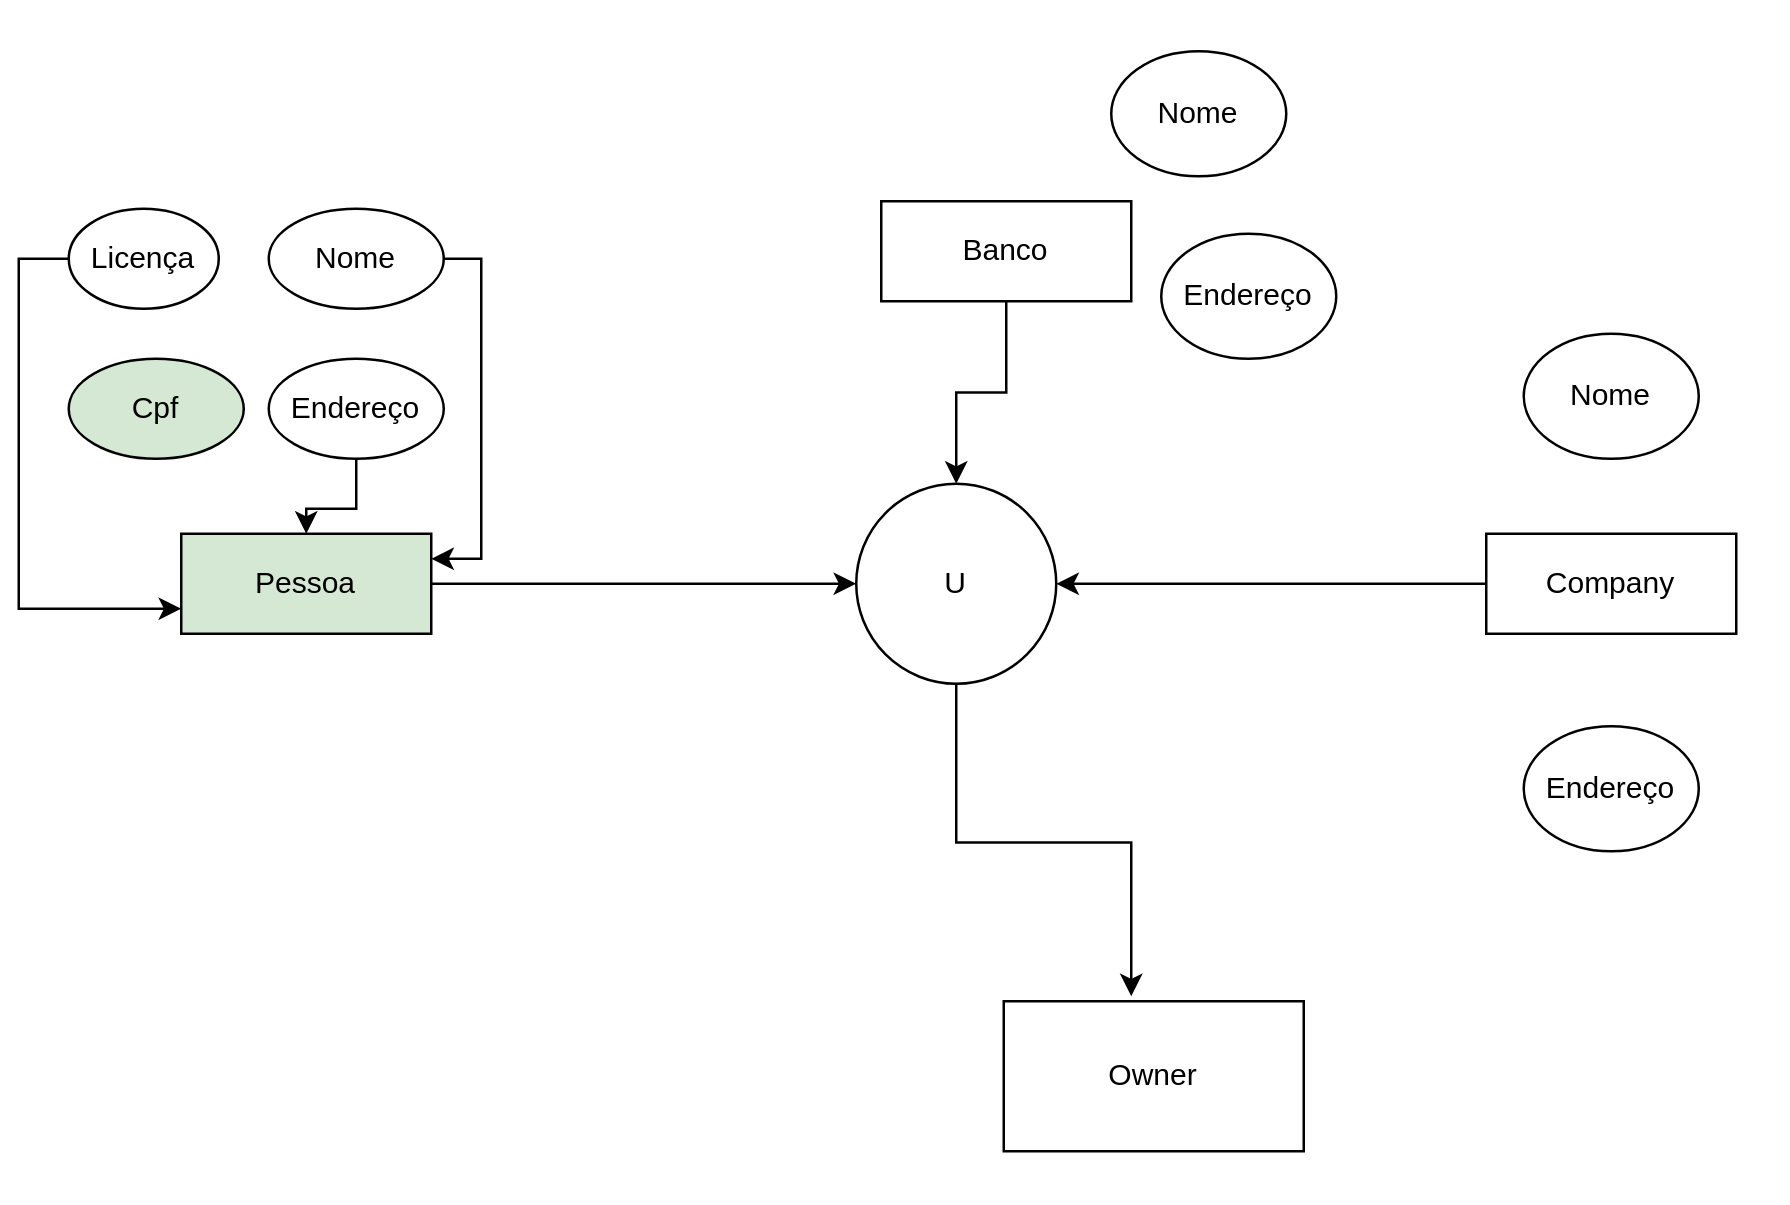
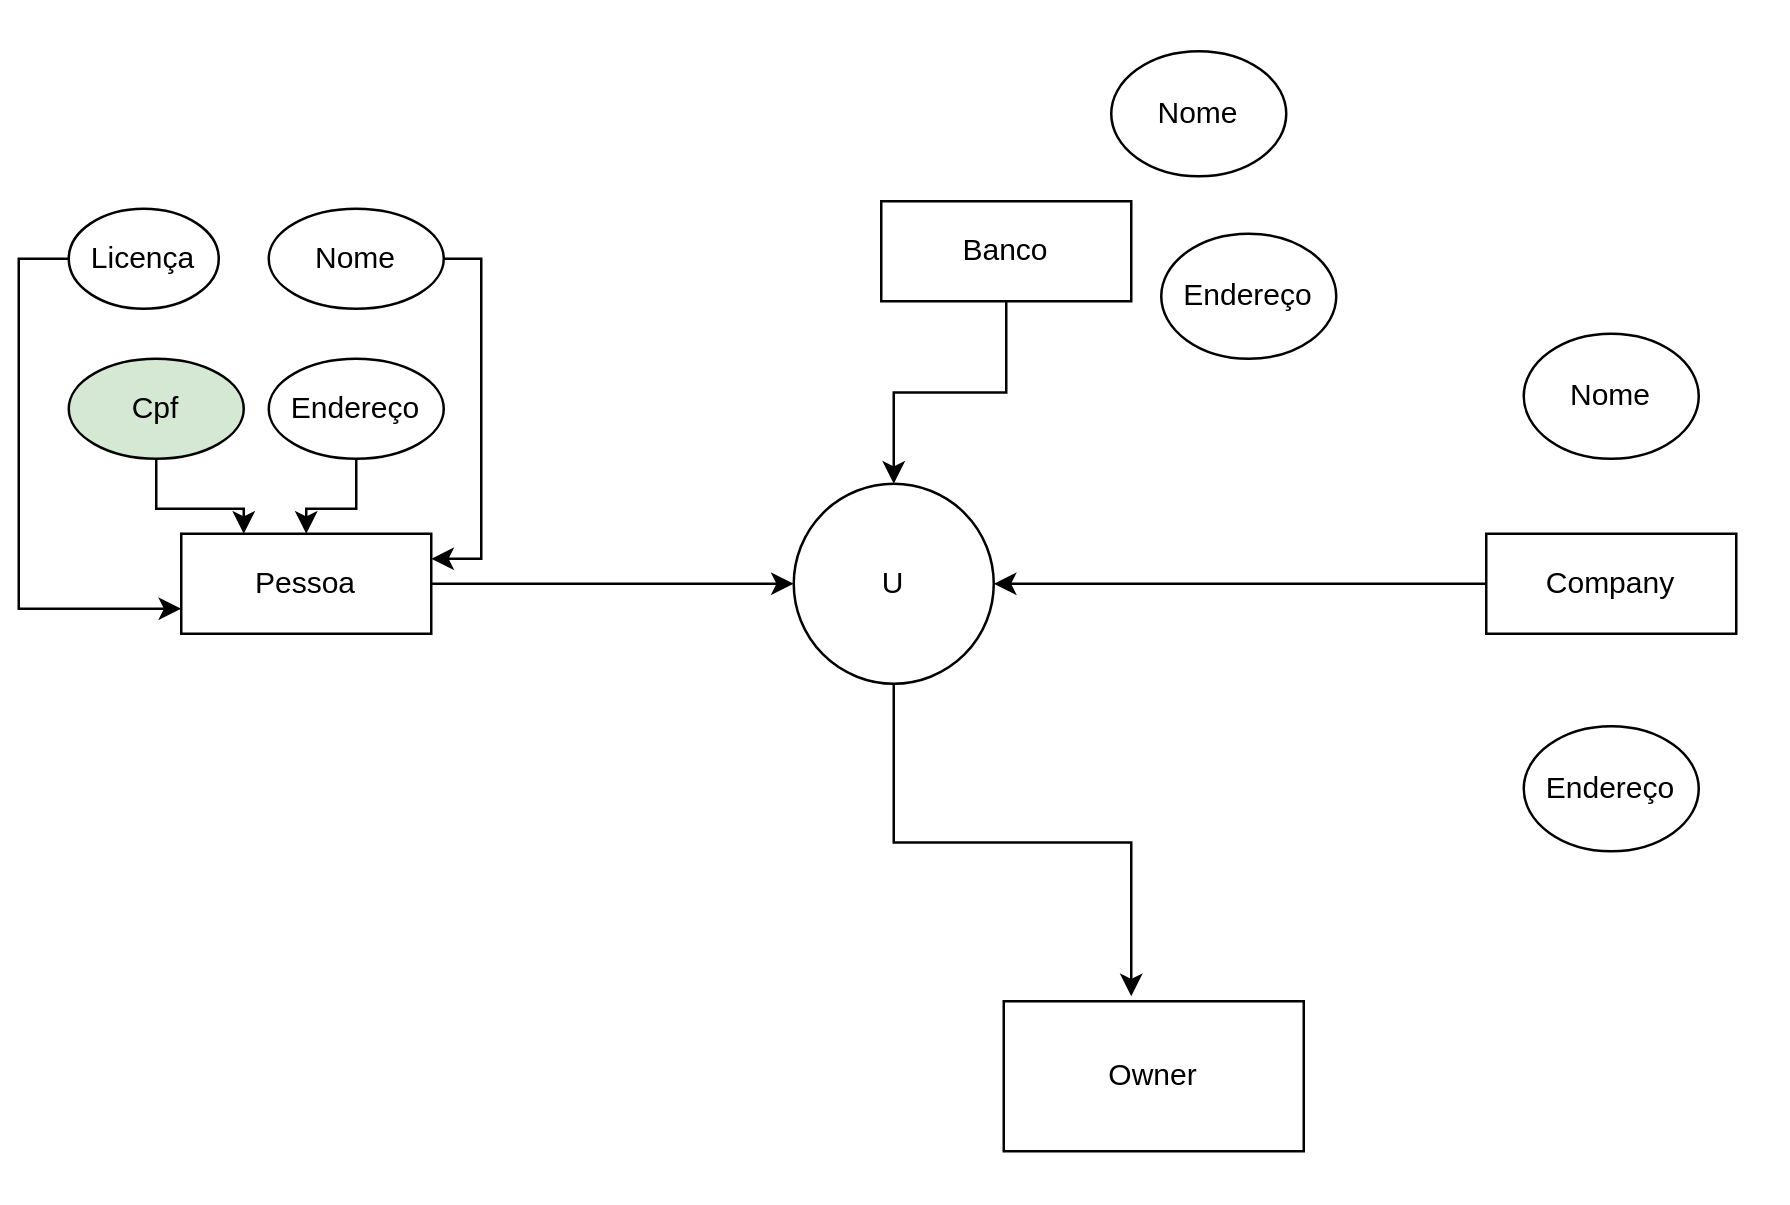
edge "Cpf" -> "Pessoa": added
node "Pessoa": fillcolor #d5e8d4 -> #ffffff
node "U": moved (956, 584) -> (894, 584)
